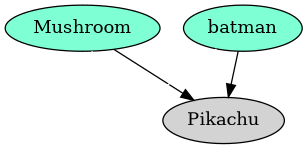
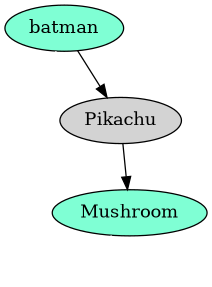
edge "Mushroom" -> "Pikachu": reversed
